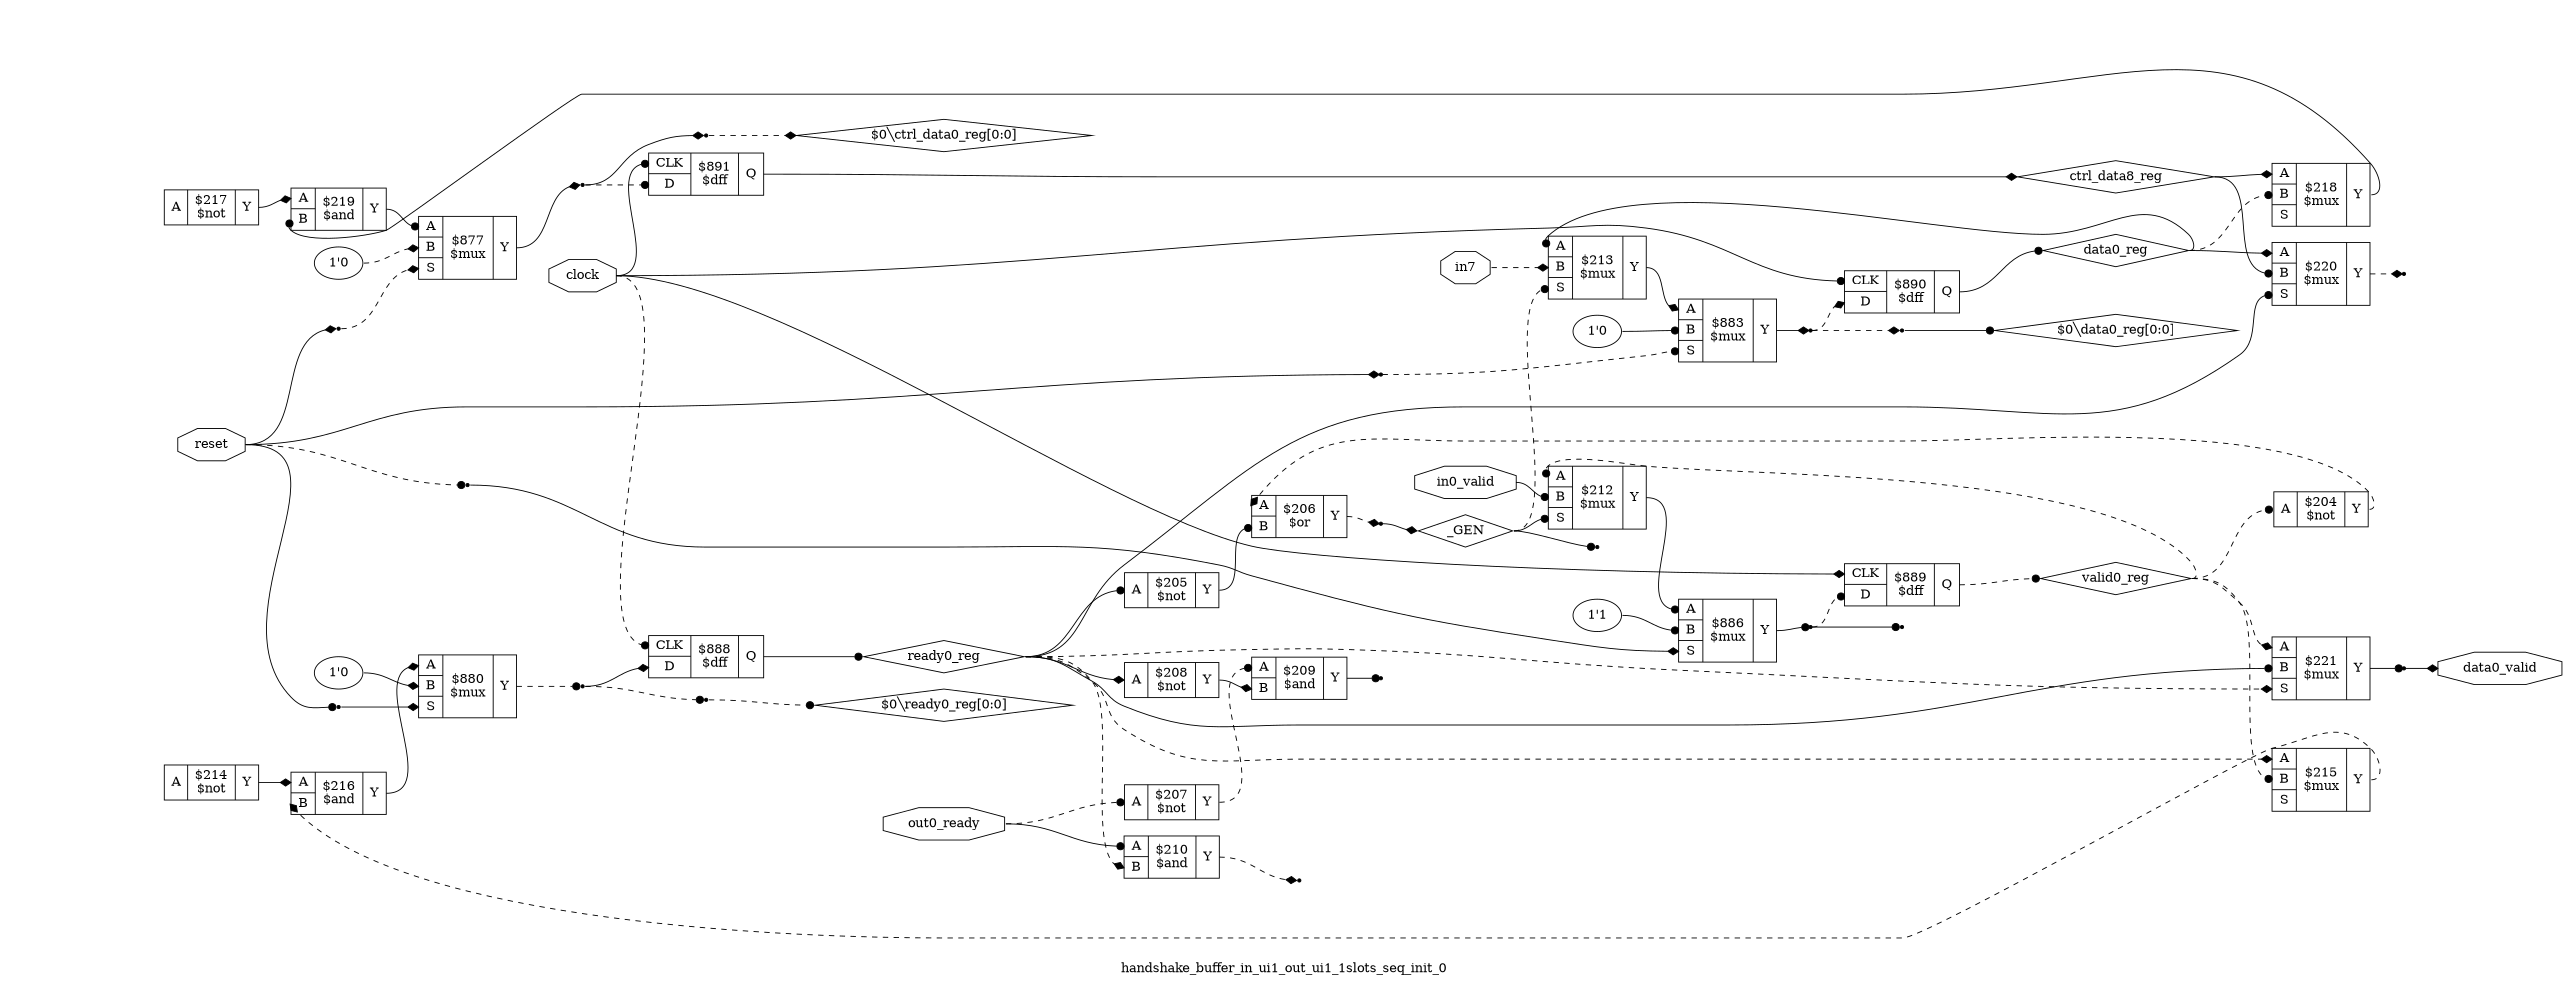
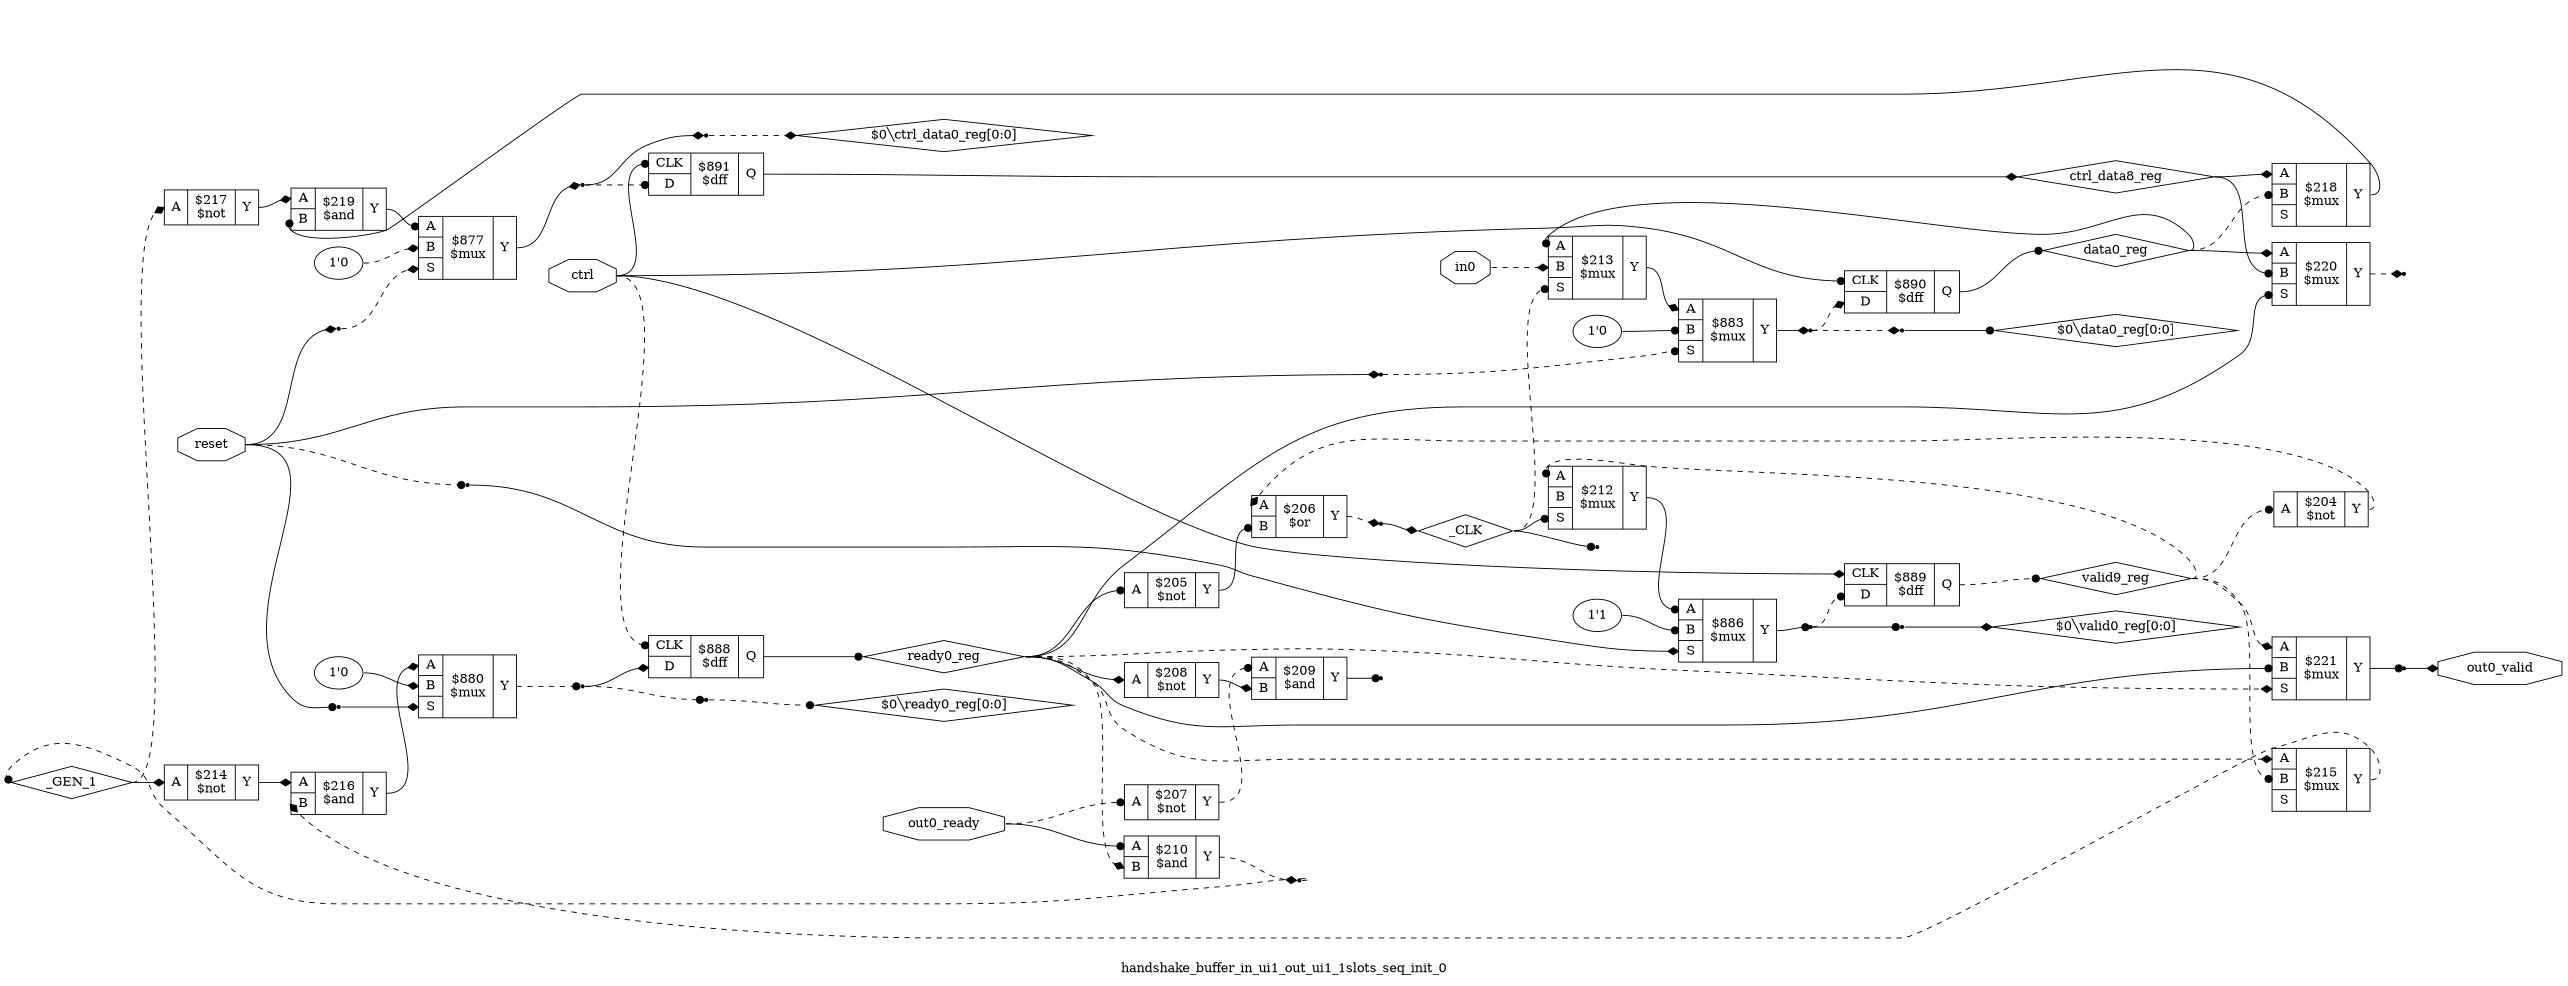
node "in7": label "in7" -> "in0"
node "clock": label "clock" -> "ctrl"
node "in0_valid": removed
node "_GEN": label "_GEN" -> "_CLK"
node "valid0_reg": label "valid0_reg" -> "valid9_reg"
node "$0╲valid0_reg[0:0]": added
node "data0_valid": label "data0_valid" -> "out0_valid"
node "_GEN_1": added
